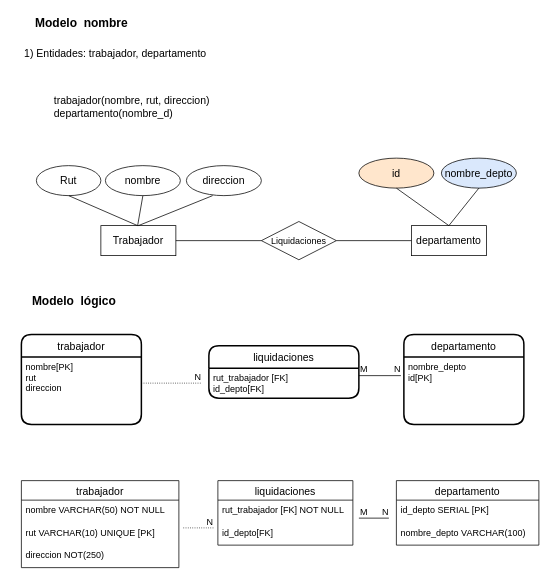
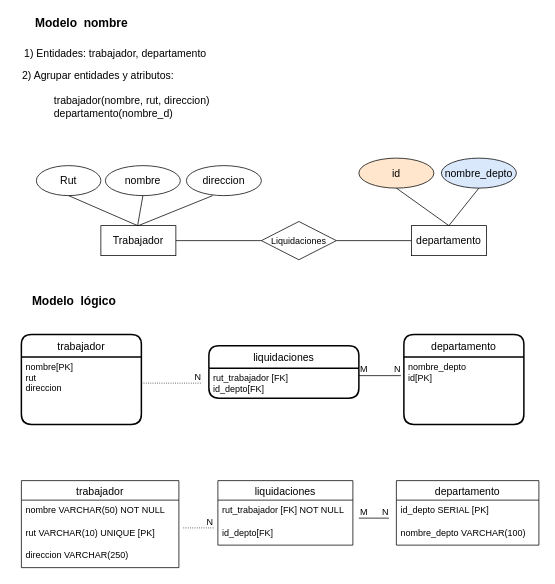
node "2) Agrupar entidades y atributos:": added
node "direccion NOT(250)": label "direccion NOT(250)" -> "direccion VARCHAR(250)"
